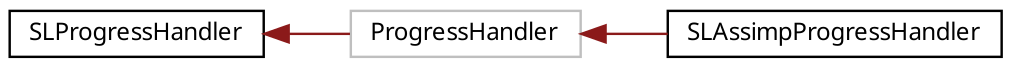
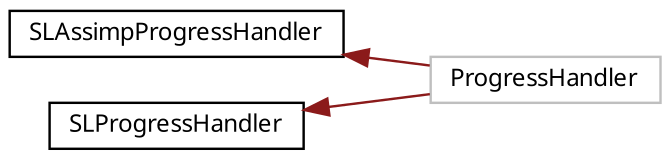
edge "SLAssimpProgressHandler" -> "ProgressHandler": reversed
